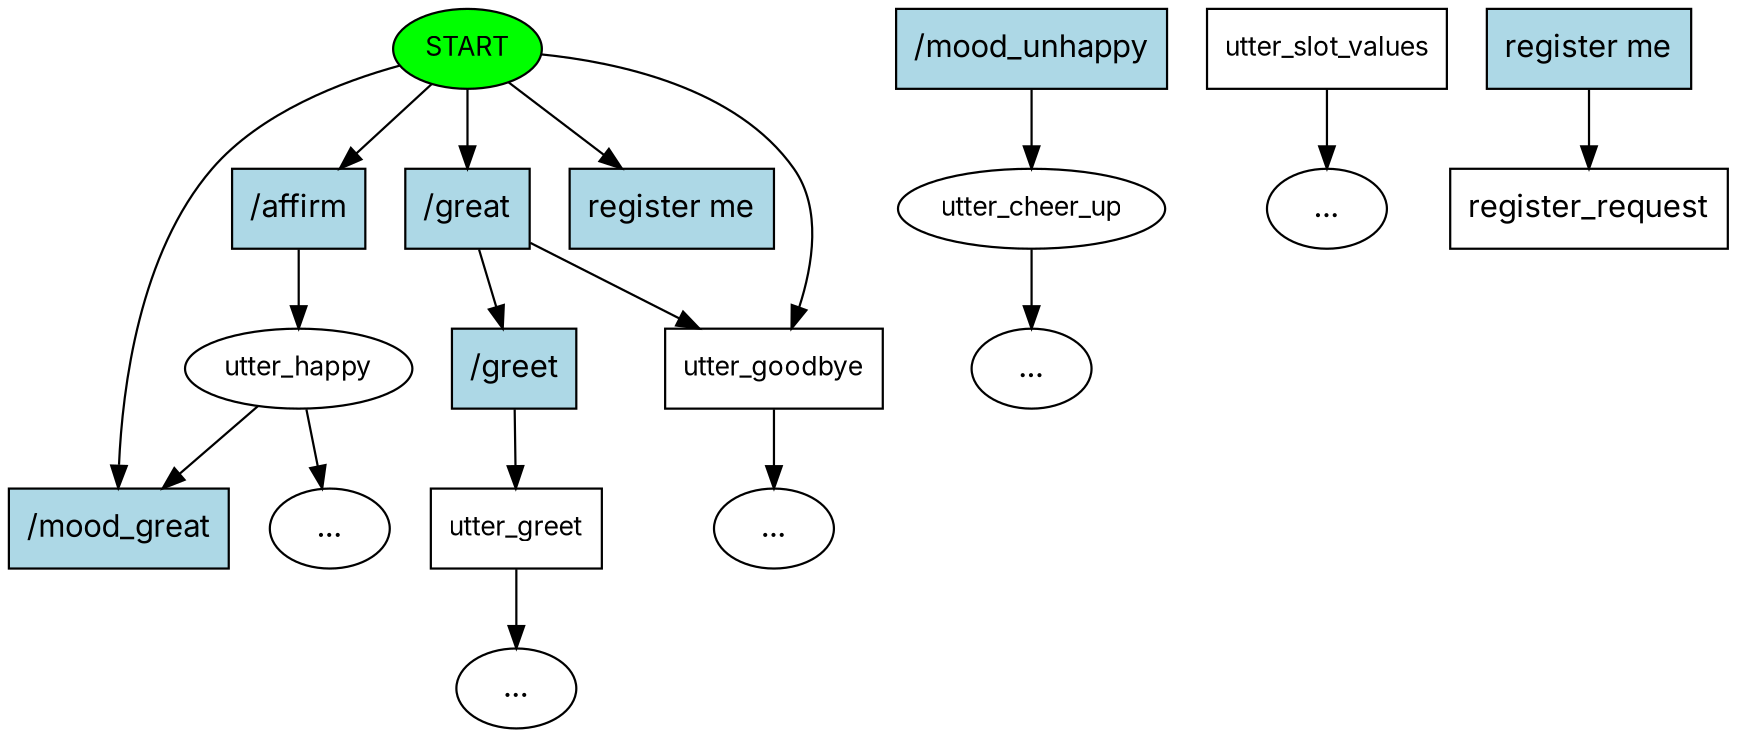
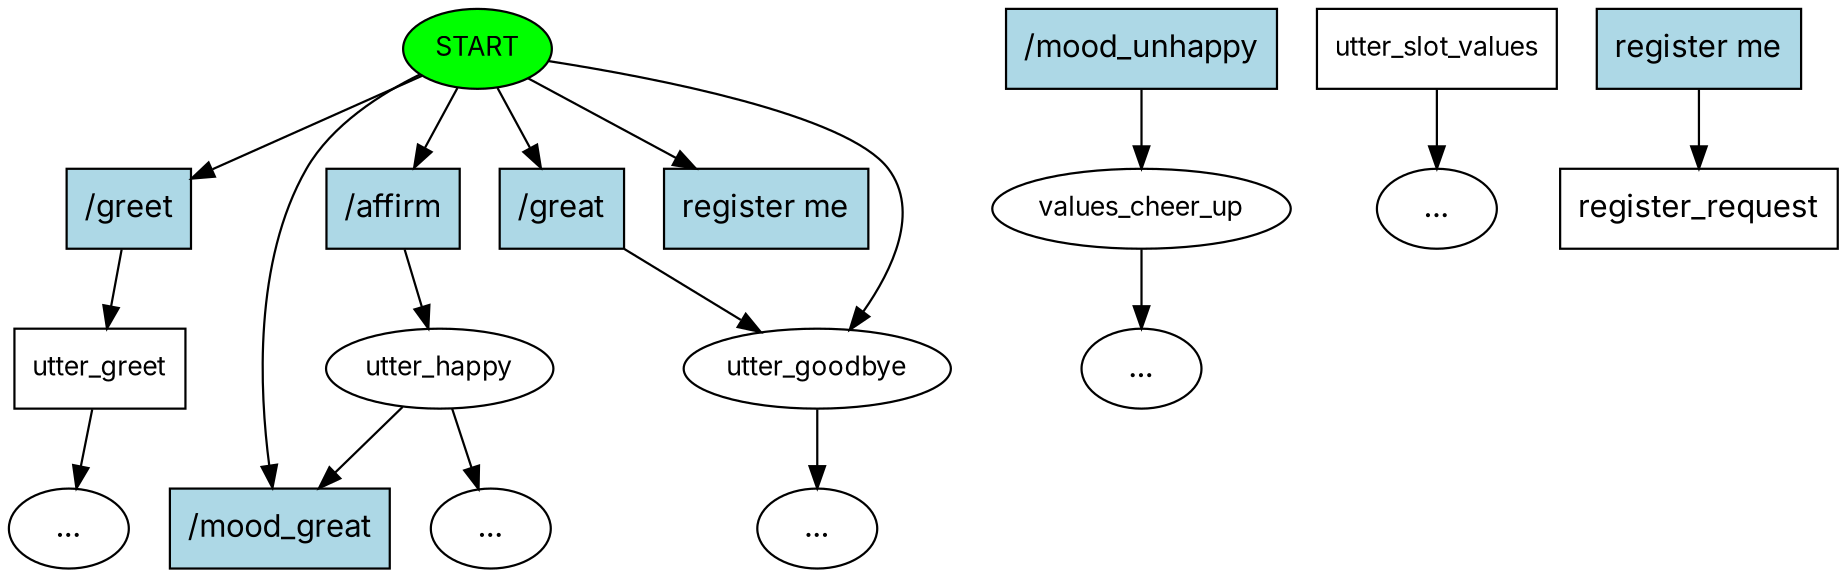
node "utter_cheer_up": label "utter_cheer_up" -> "values_cheer_up"
edge "/great" -> "/greet": now "START" -> "/greet"
node "utter_goodbye": shape box -> ellipse
